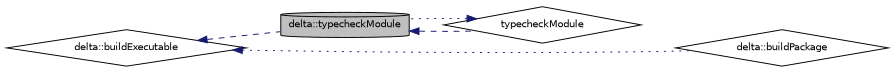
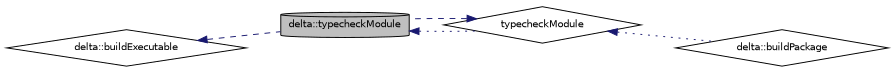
edge "delta::typecheckModule" -> "typecheckModule": style dotted -> dashed
edge "typecheckModule" -> "delta::typecheckModule": style dashed -> dotted
edge "delta::buildPackage" -> "delta::buildExecutable": now "delta::buildPackage" -> "typecheckModule"
